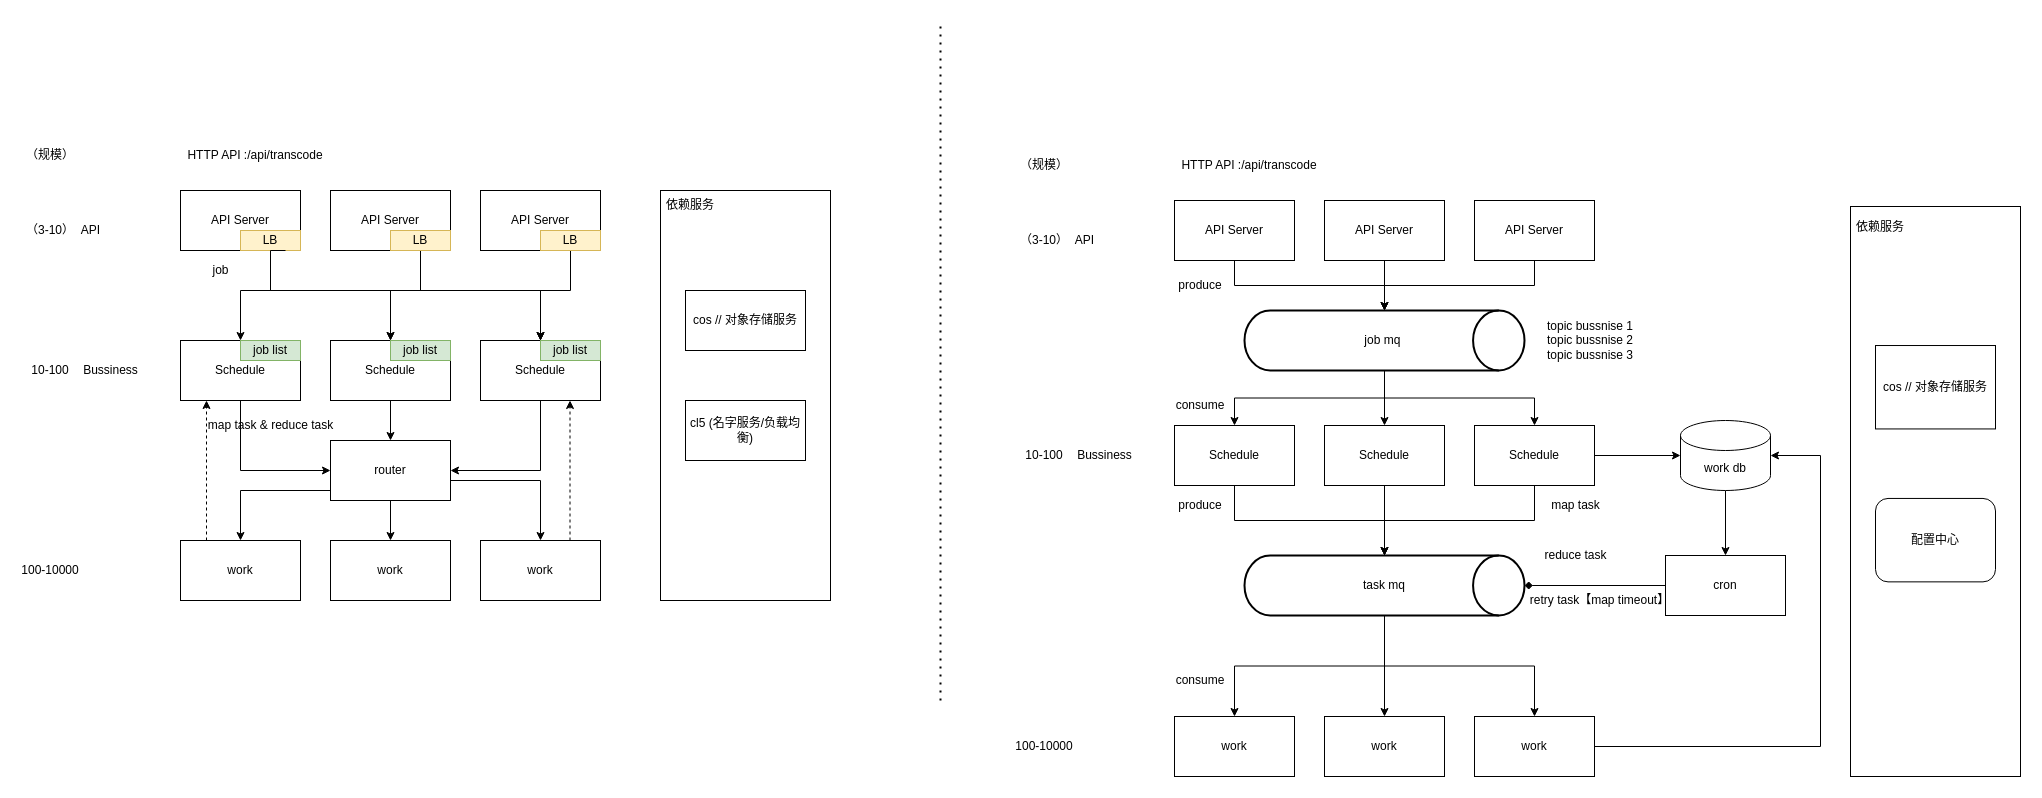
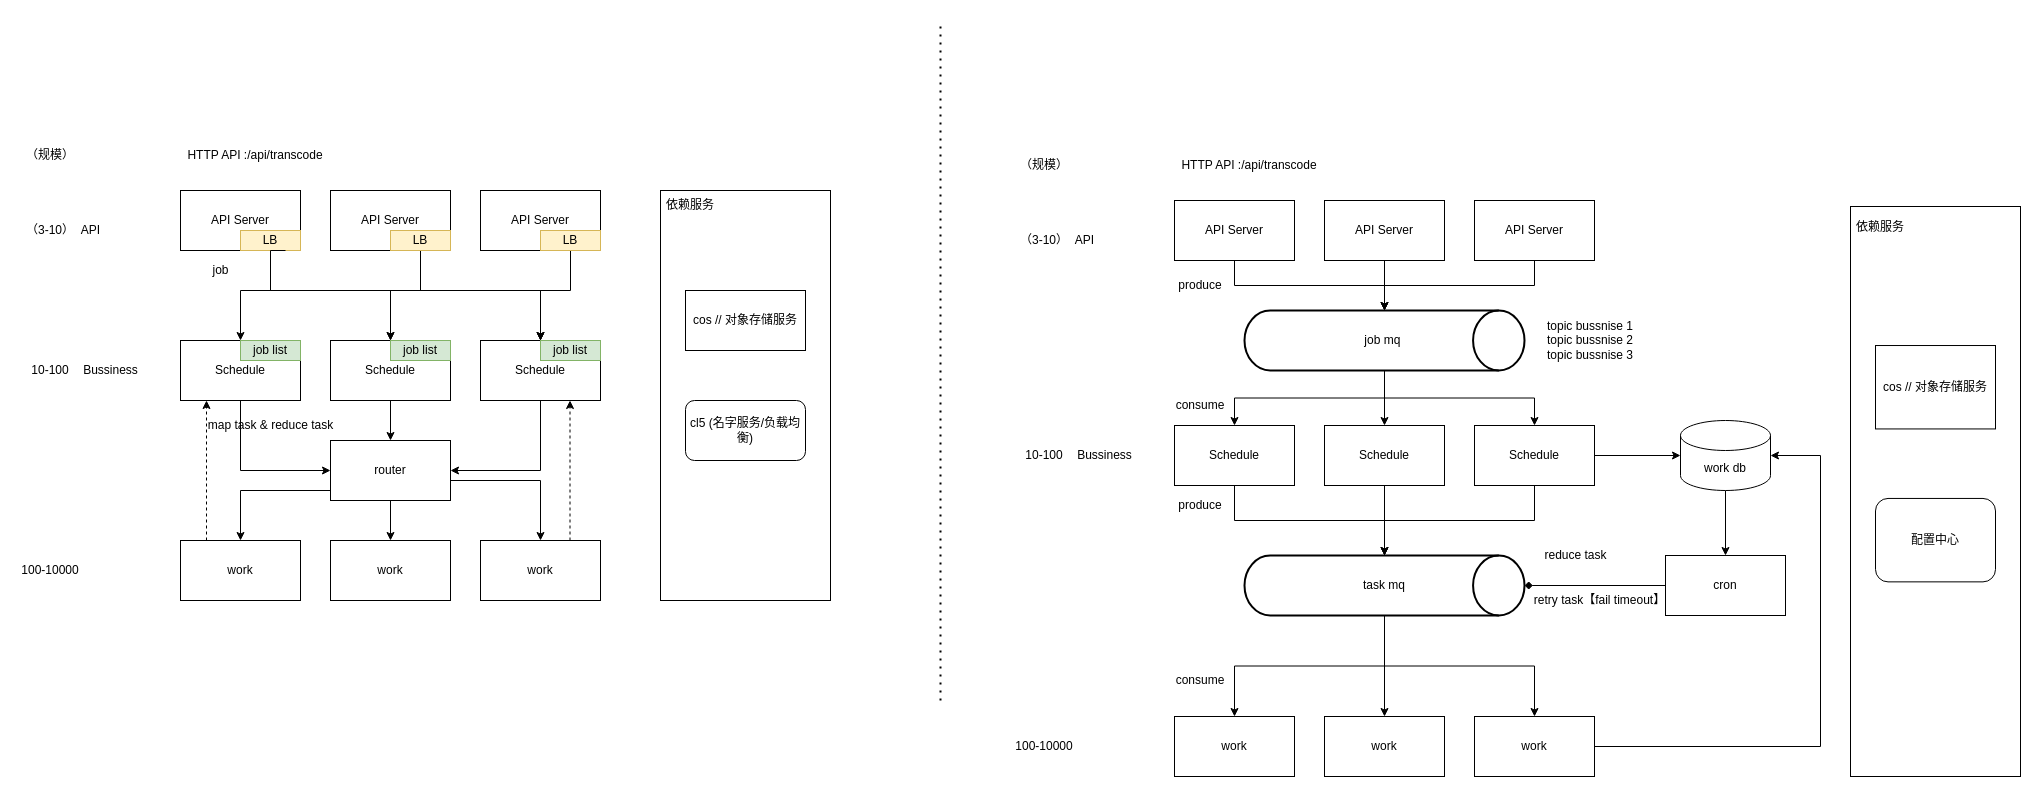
node "cl5 (名字服务/负载均衡)": shape rectangle -> rounded rectangle
node "map task": removed
node "retry task【map timeout】": label "retry task【map timeout】" -> "retry task【fail timeout】"
